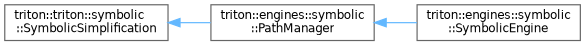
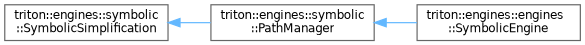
node "triton::triton::symbolic ::SymbolicSimplification": label "triton::triton::symbolic ::SymbolicSimplification" -> "triton::engines::symbolic ::SymbolicSimplification"
node "triton::engines::symbolic ::SymbolicEngine": label "triton::engines::symbolic ::SymbolicEngine" -> "triton::engines::engines ::SymbolicEngine"
